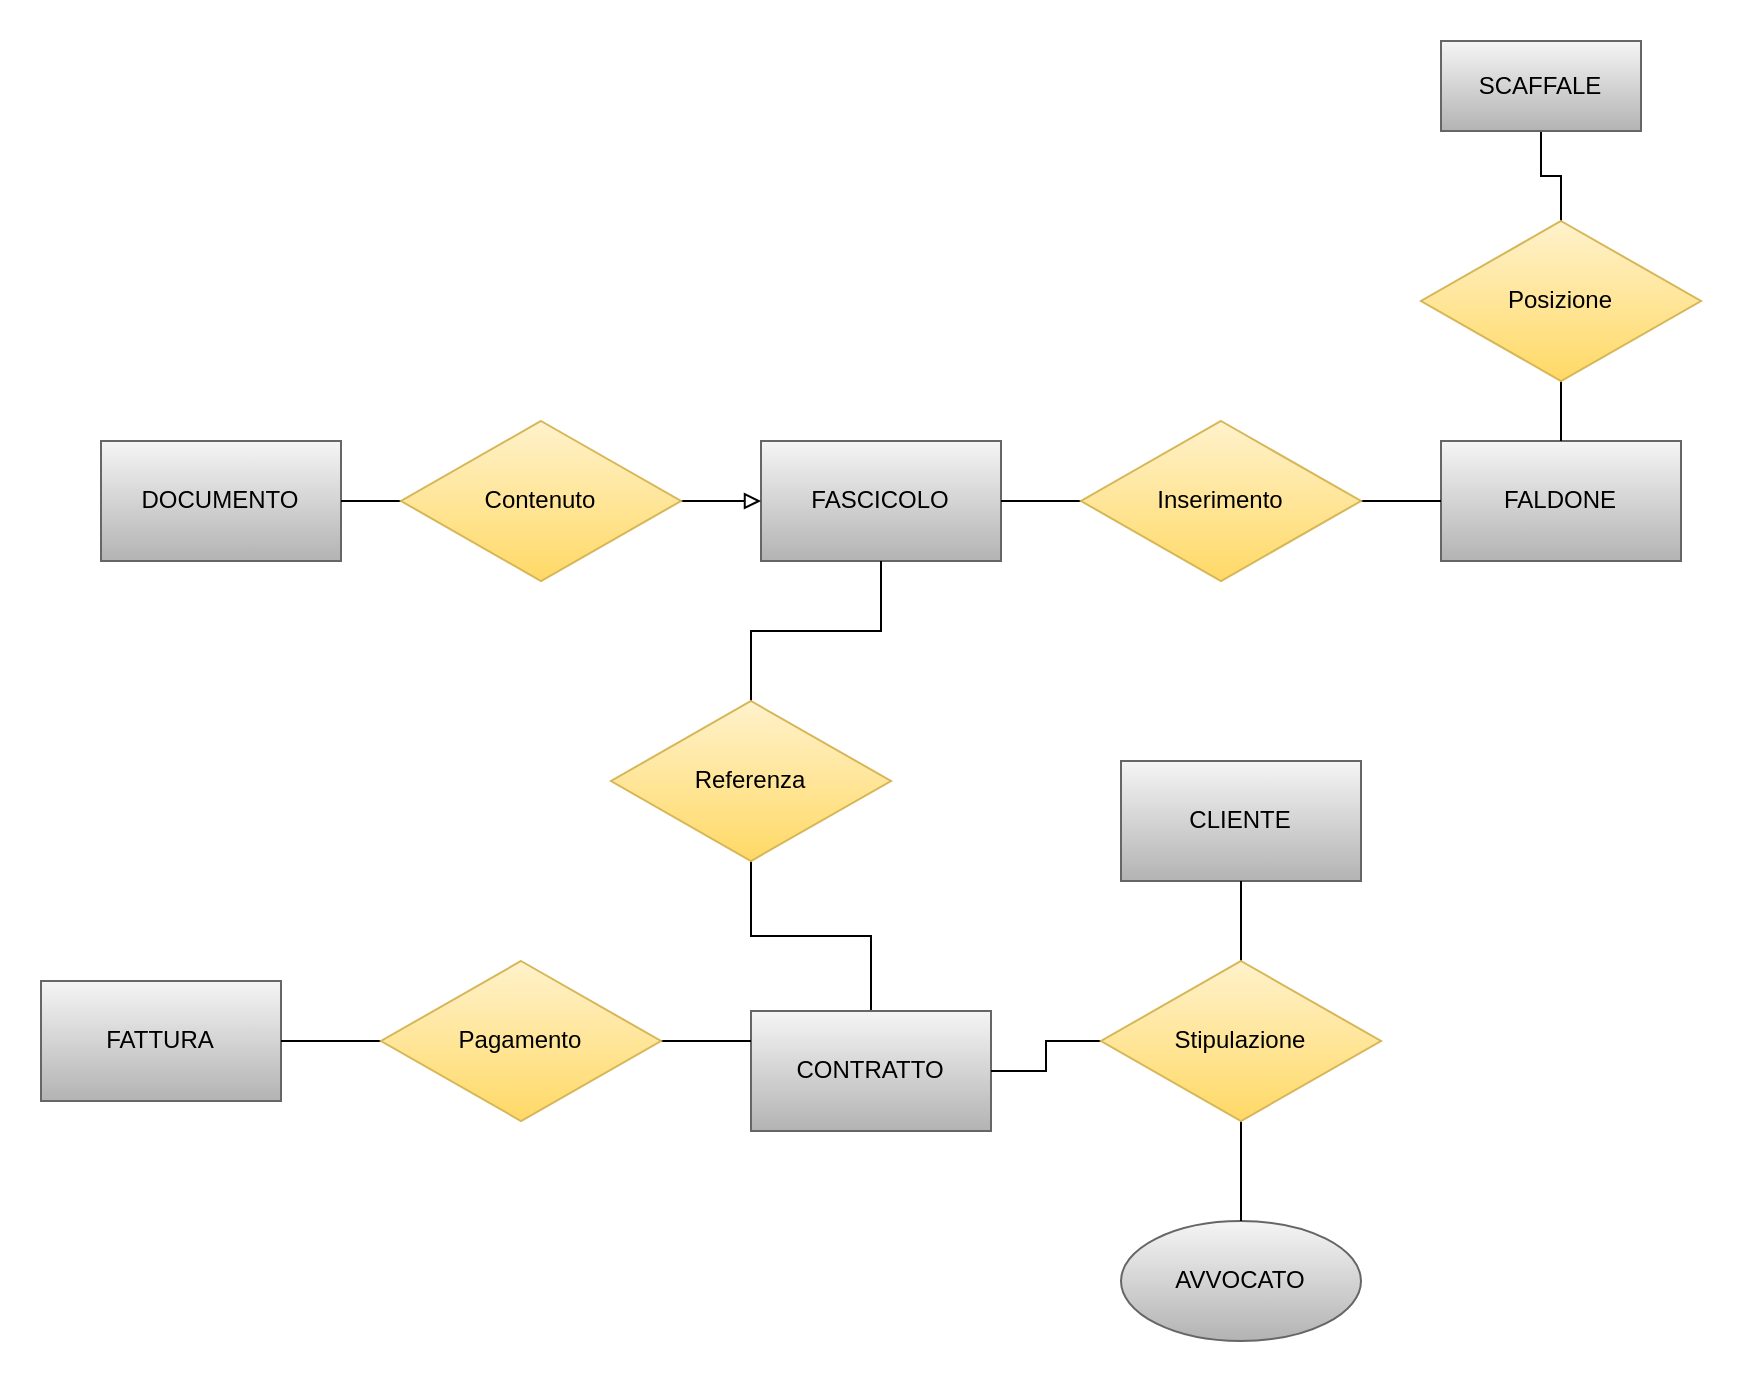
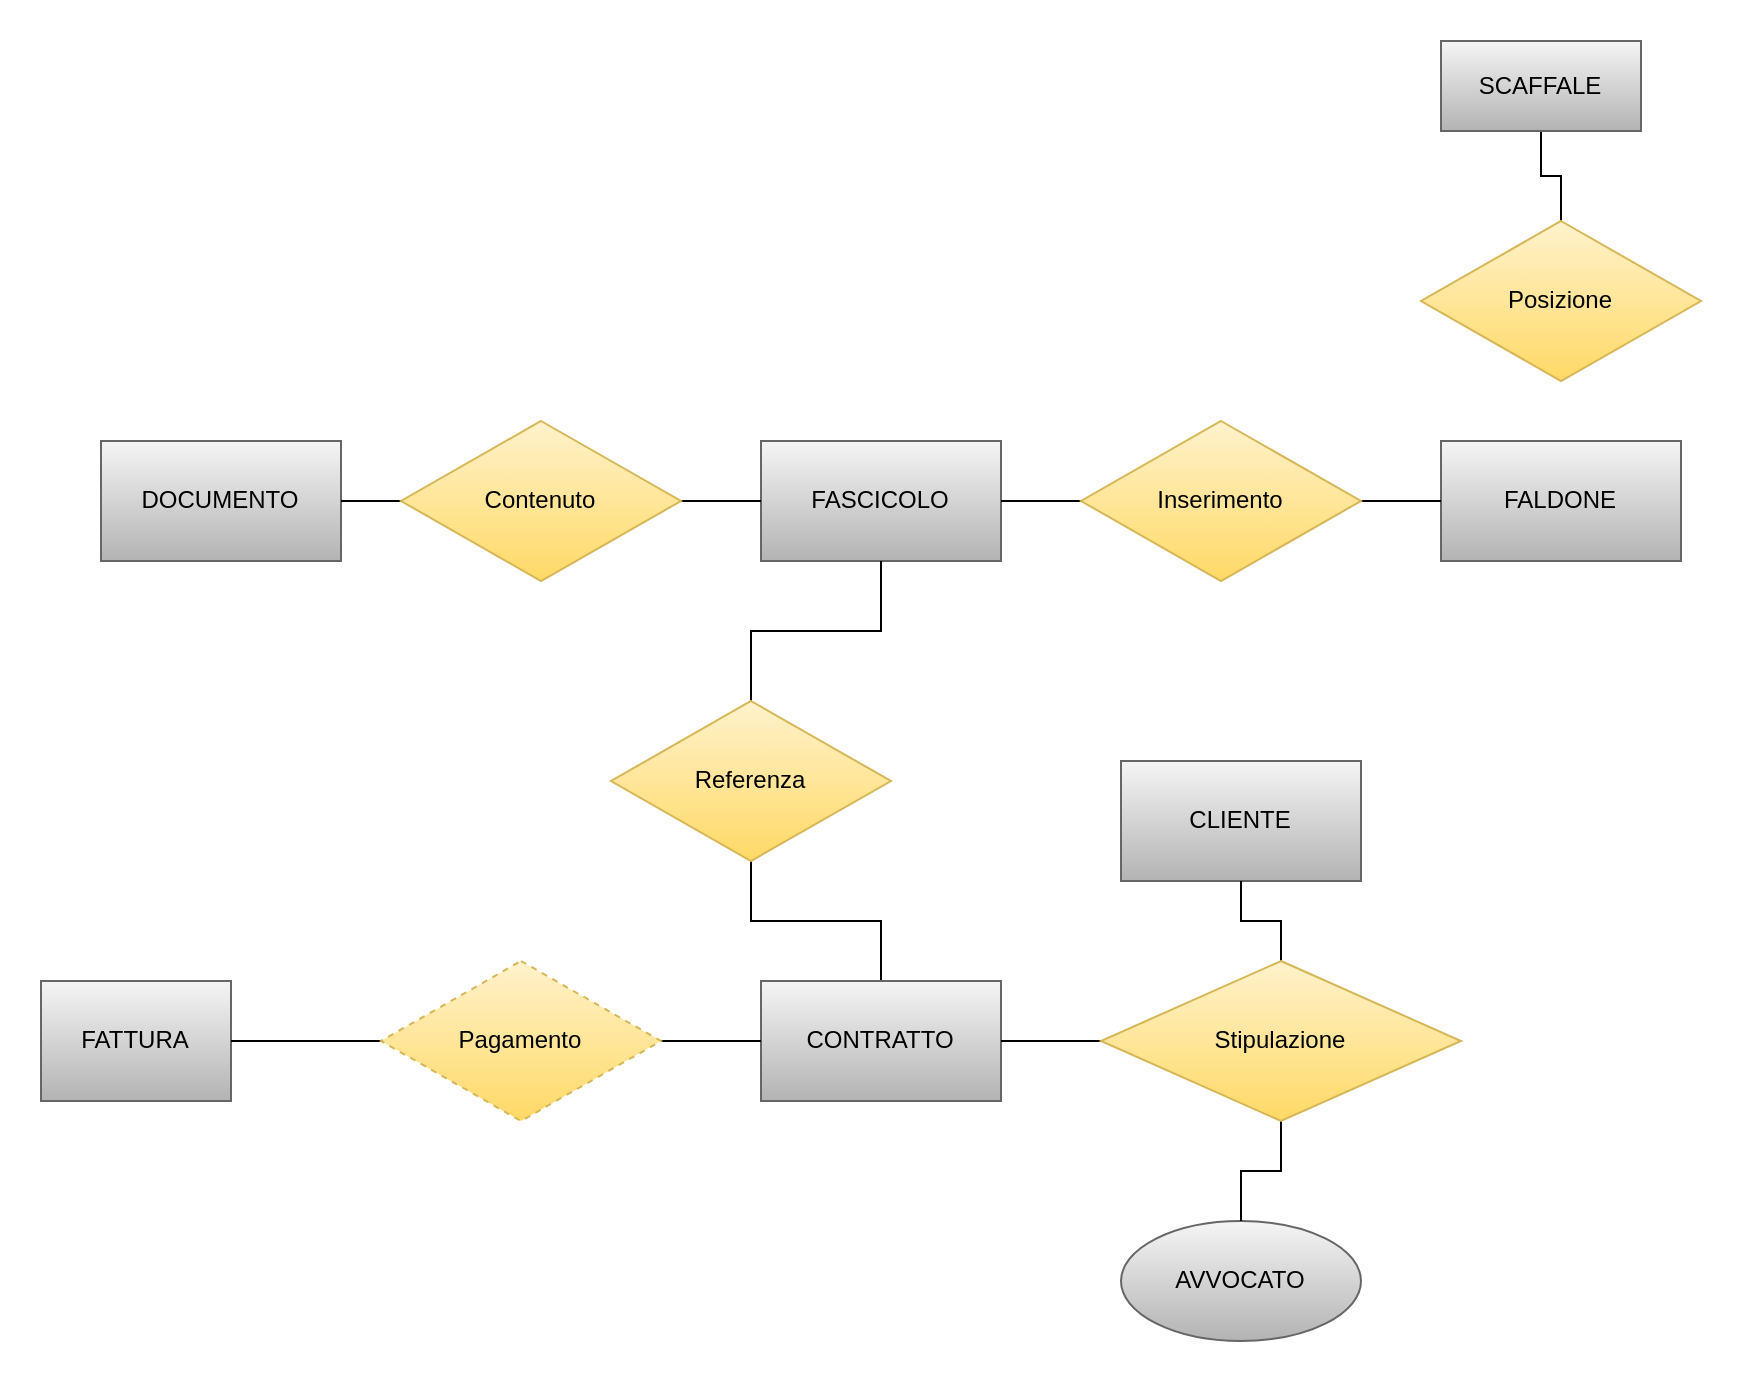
edge "Posizione" -- "FALDONE": removed
edge "Contenuto" -> "FASCICOLO": arrowhead block -> none
node "FATTURA": size 240x120 -> 190x120
node "Pagamento": style solid -> dashed
node "Stipulazione": size 280x160 -> 360x160
node "CONTRATTO": moved (871, 1071) -> (881, 1041)
